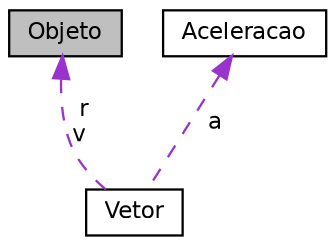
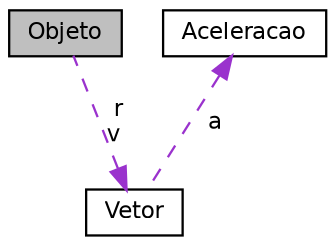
edge "Vetor" -> "Objeto": reversed
